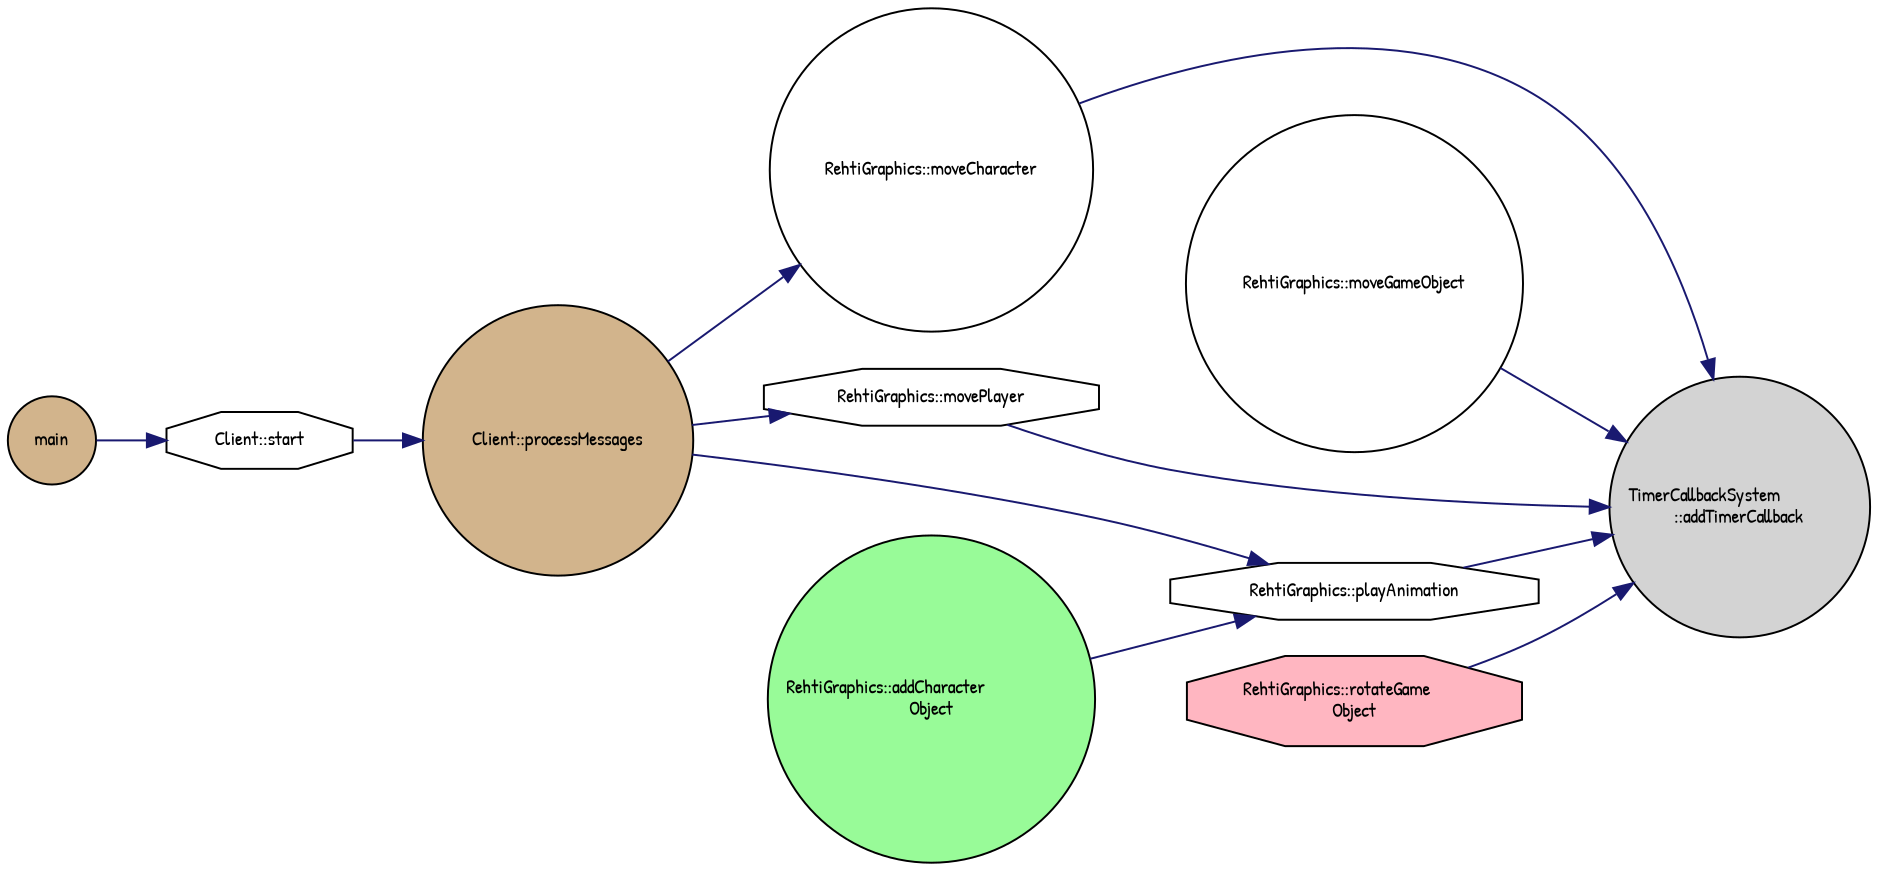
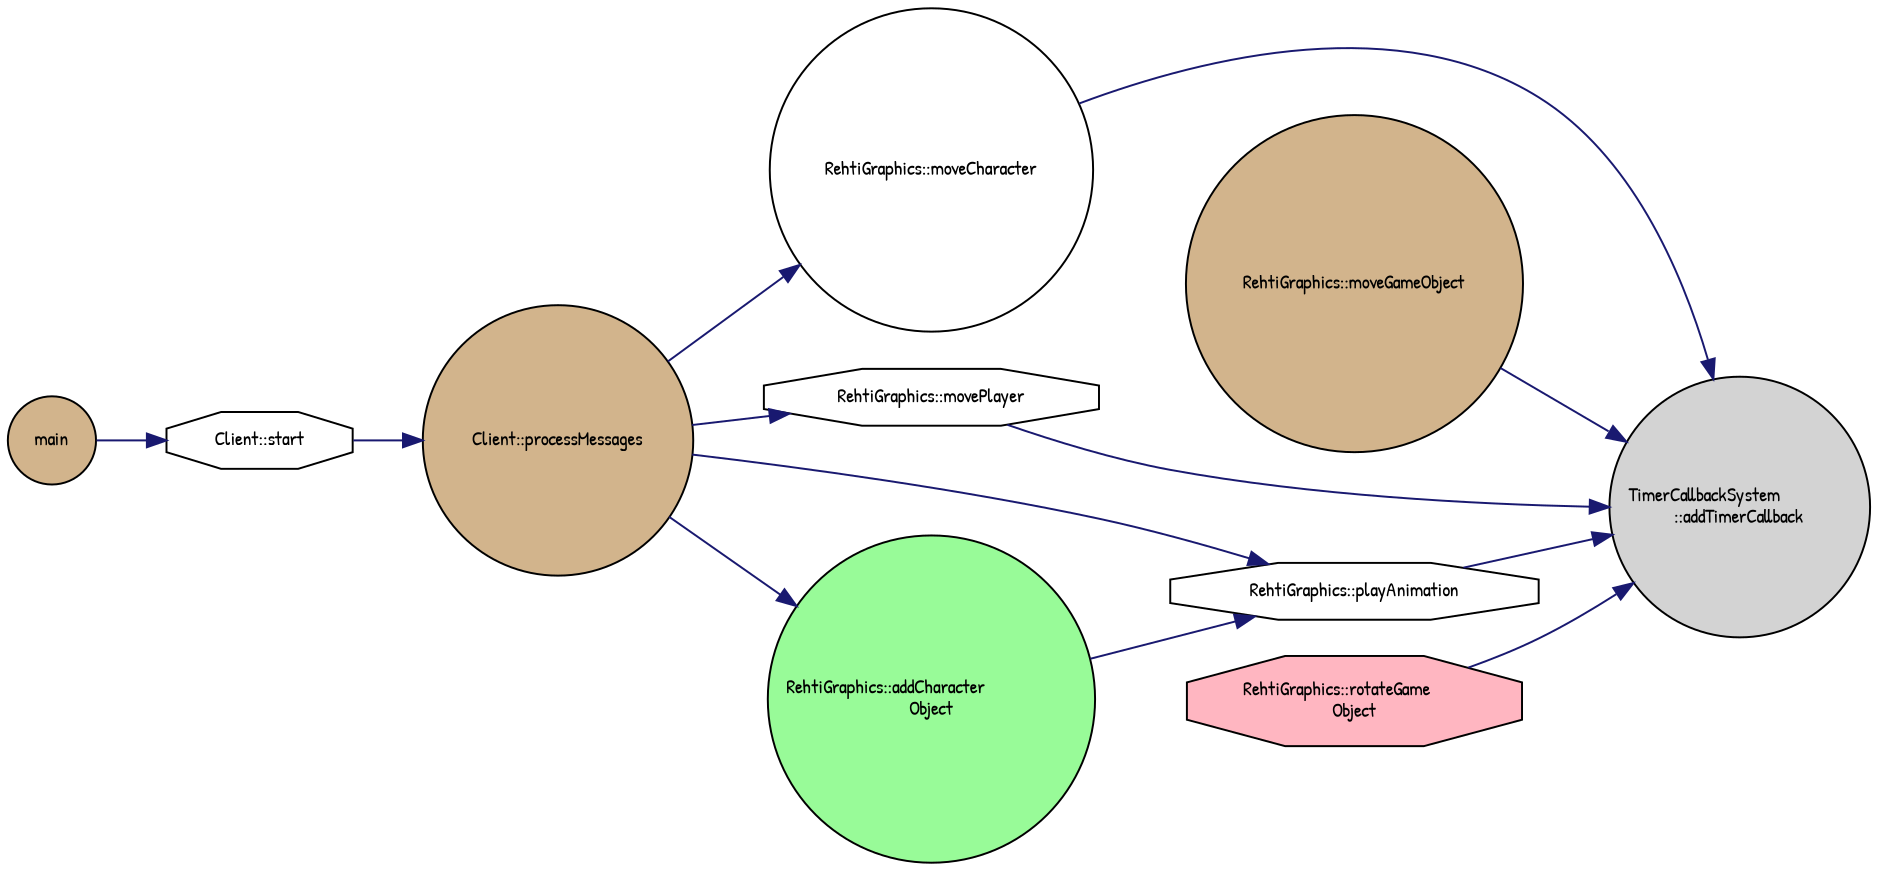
node "RehtiGraphics::moveGameObject": fillcolor white -> tan
edge "Client::processMessages" -> "RehtiGraphics::addCharacter Object": added
